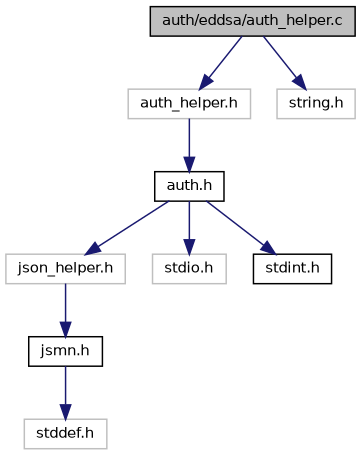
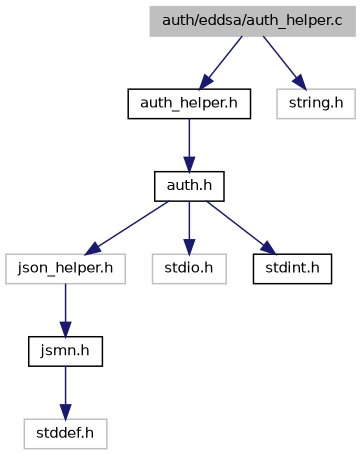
node "auth/eddsa/auth_helper.c": color black -> grey75
node "auth_helper.h": color grey75 -> black
